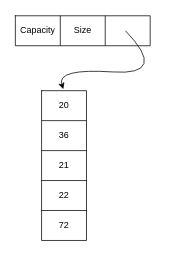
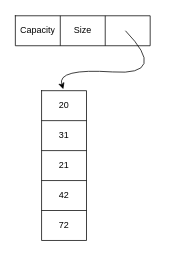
node "36": label "36" -> "31"
node "22": label "22" -> "42"
